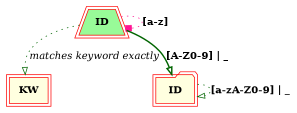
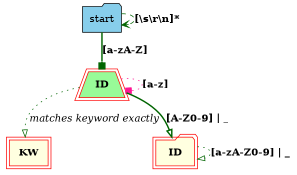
node "start": added
